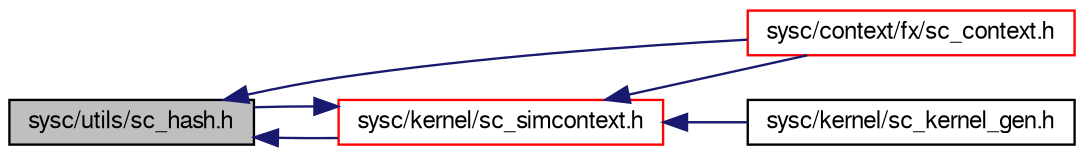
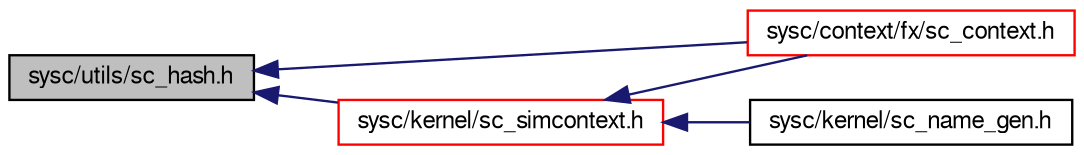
edge "sysc/utils/sc_hash.h" -> "sysc/kernel/sc_simcontext.h": removed
node "sysc/kernel/sc_kernel_gen.h": label "sysc/kernel/sc_kernel_gen.h" -> "sysc/kernel/sc_name_gen.h"
